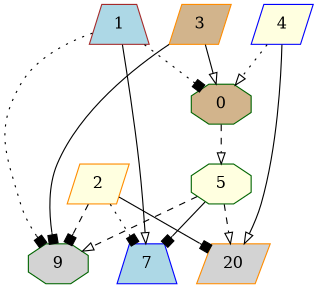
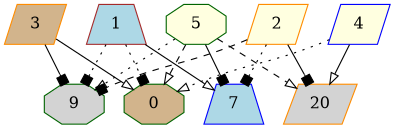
edge "0" -> "5": reversed
edge "5" -> "9": style dashed -> dotted
